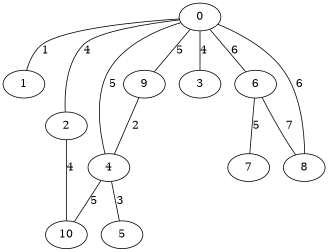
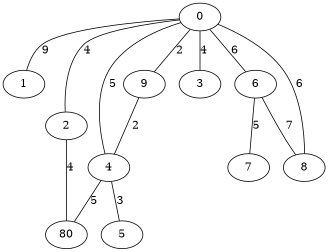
edge "0" -- "1": label "1" -> "9"
edge "0" -- "9": label "5" -> "2"
node "10": label "10" -> "80"
